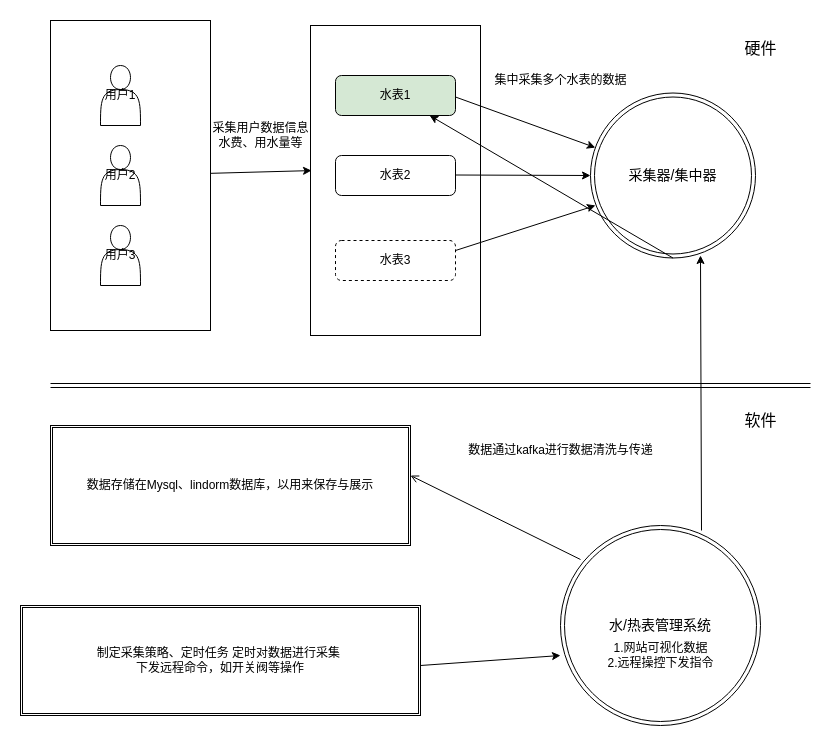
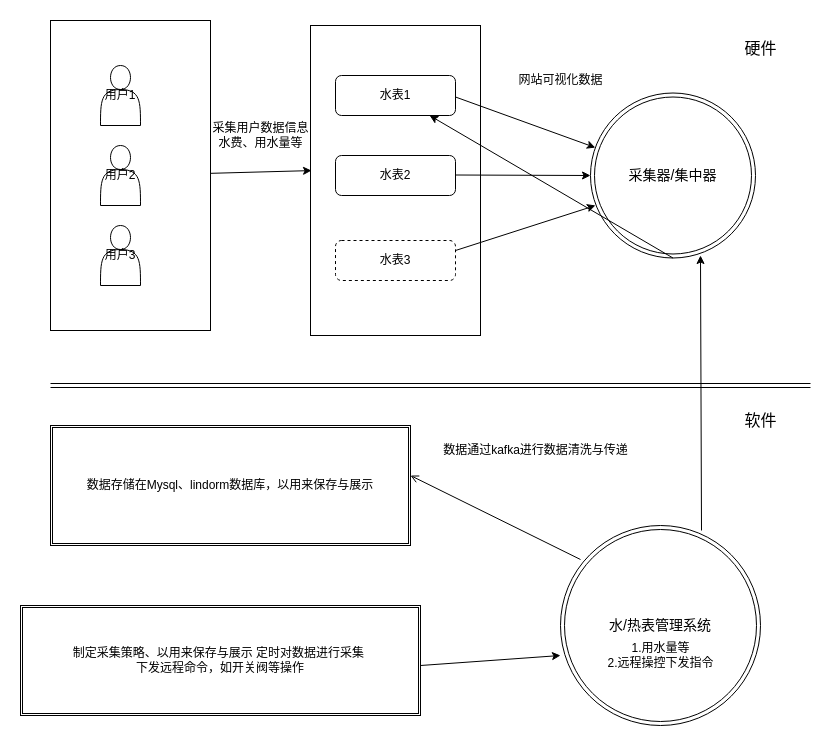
node "集中采集多个水表的数据": label "集中采集多个水表的数据" -> "网站可视化数据"
node "水表1": fillcolor #d5e8d4 -> #ffffff
node "数据通过kafka进行数据清洗与传递": moved (561, 451) -> (536, 451)
node "1.网站可视化数据 2.远程操控下发指令": label "1.网站可视化数据 2.远程操控下发指令" -> "1.用水量等 2.远程操控下发指令"
node "制定采集策略、定时任务 定时对数据进行采集 下发远程命令，如开关阀等操作": label "制定采集策略、定时任务 定时对数据进行采集 下发远程命令，如开关阀等操作" -> "制定采集策略、以用来保存与展示 定时对数据进行采集 下发远程命令，如开关阀等操作"
